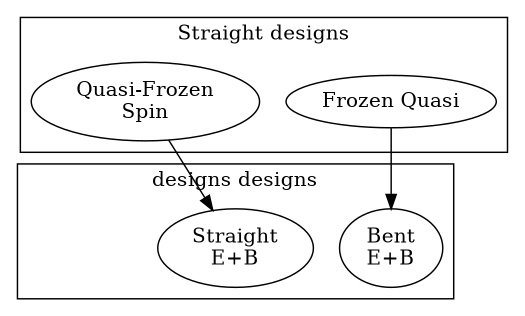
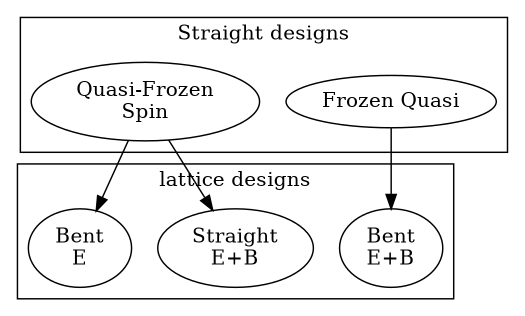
cluster "designs designs": label "designs designs" -> "lattice designs"
node "Bent E": added
